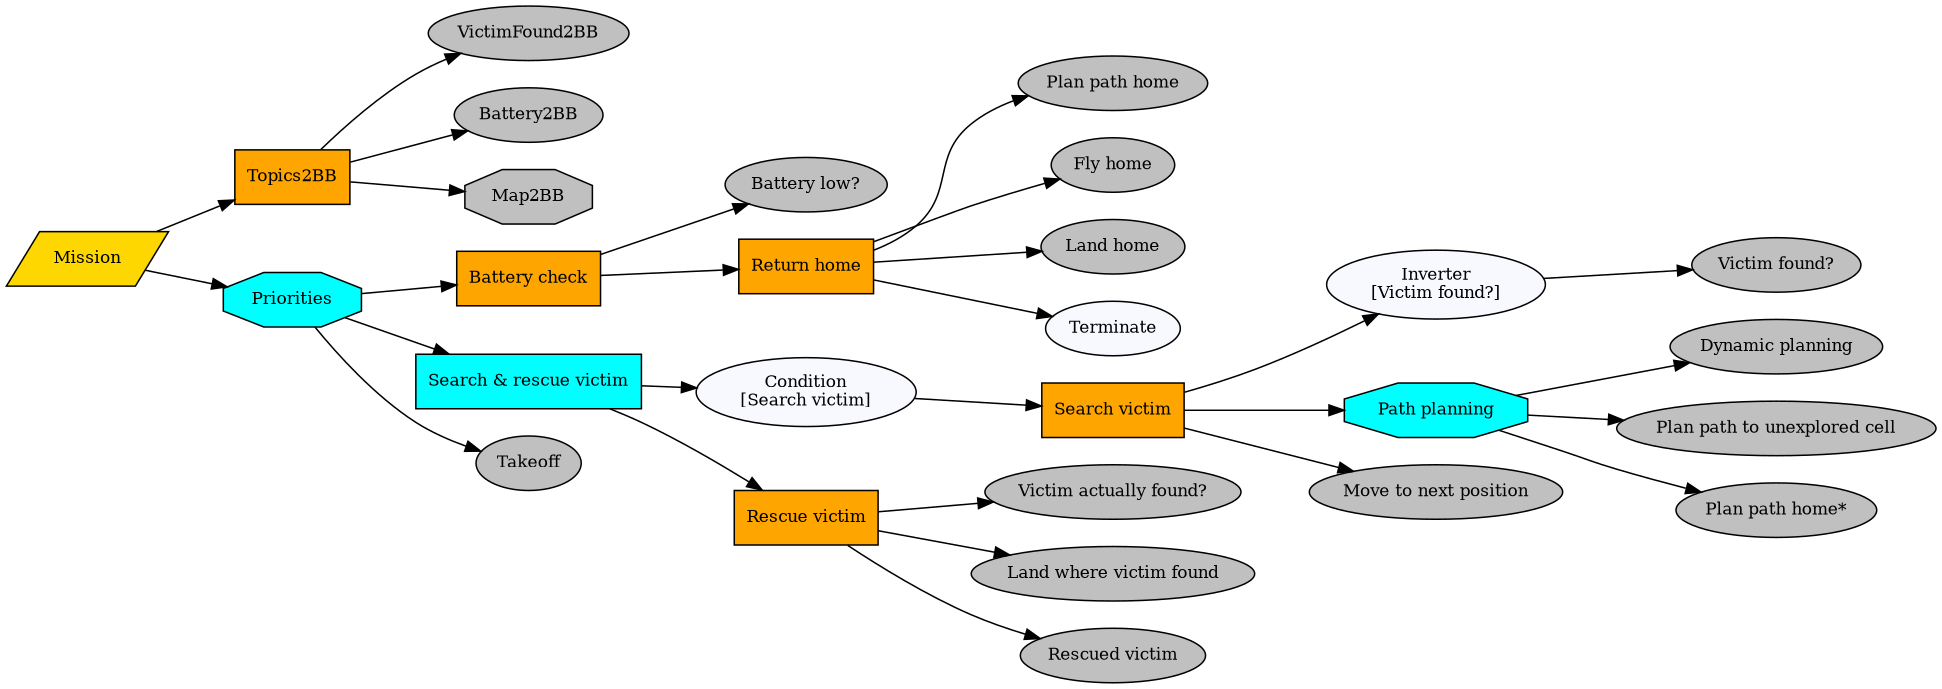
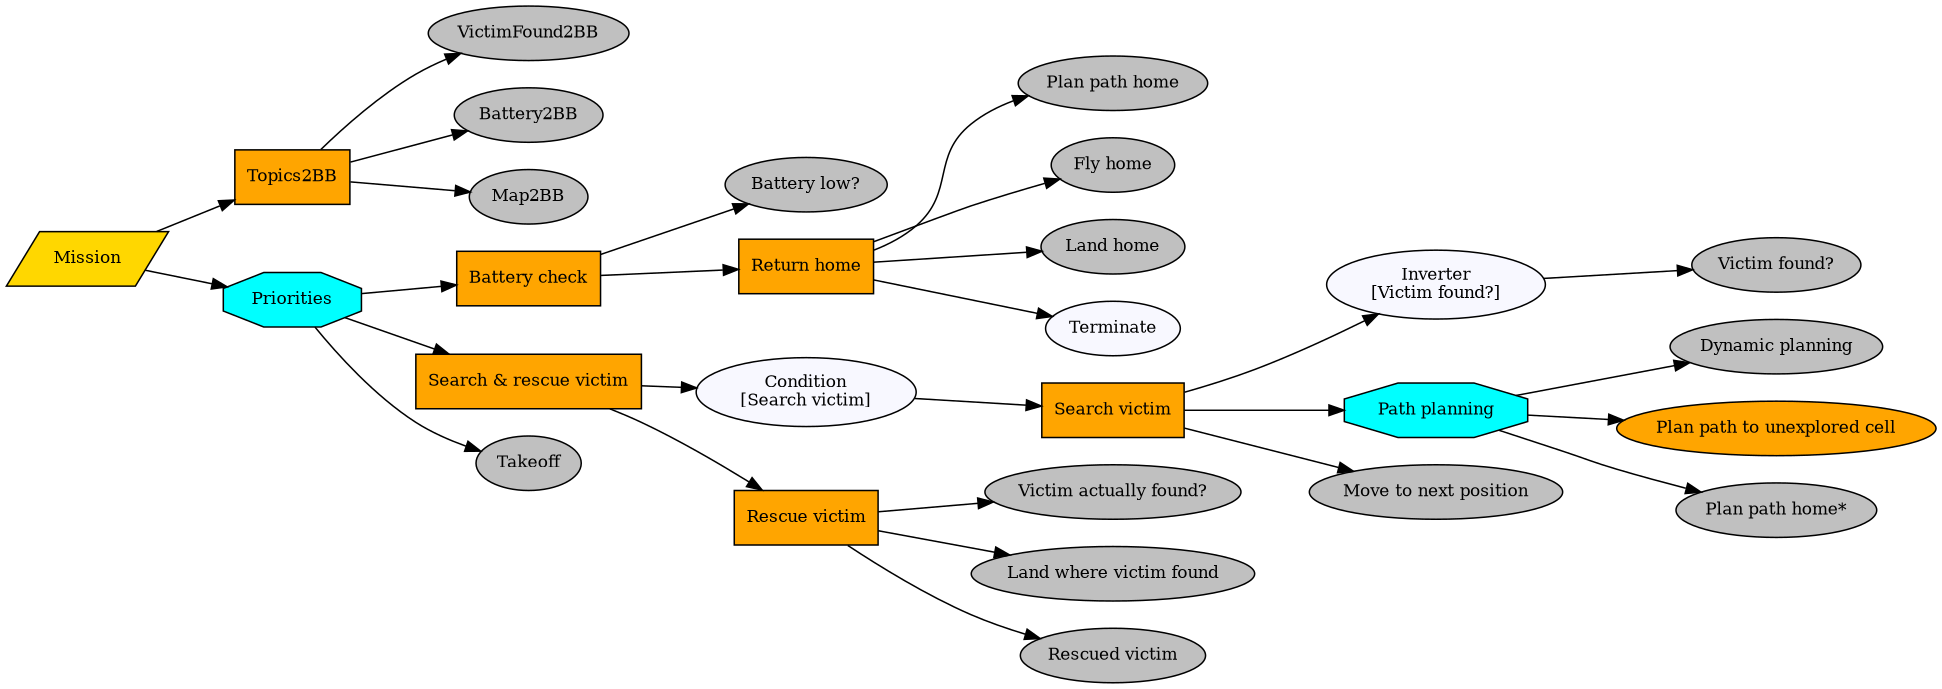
node "Map2BB": shape octagon -> ellipse
node "Search & rescue victim": fillcolor cyan -> orange
node "Plan path to unexplored cell": fillcolor gray -> orange
